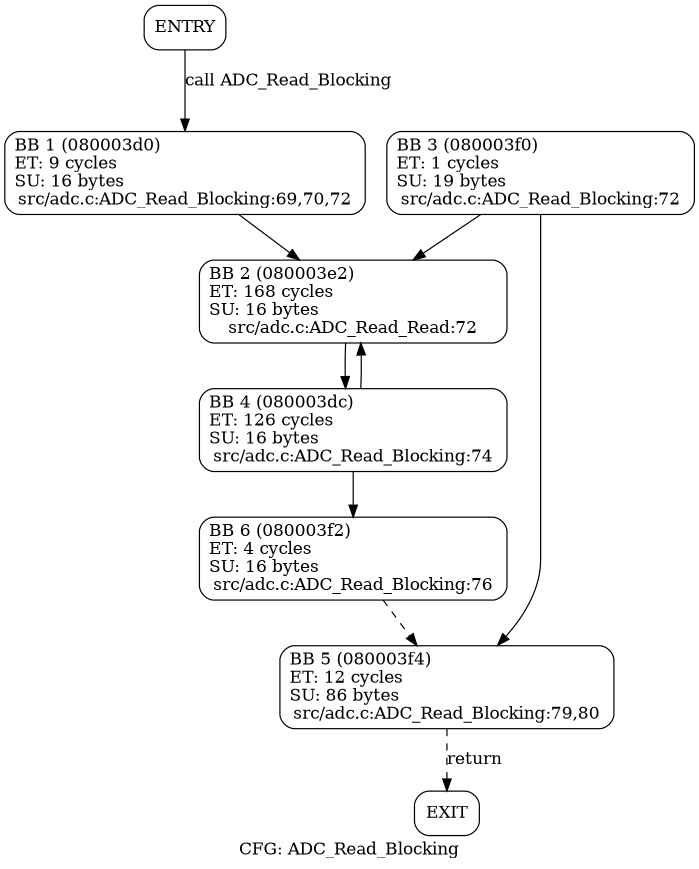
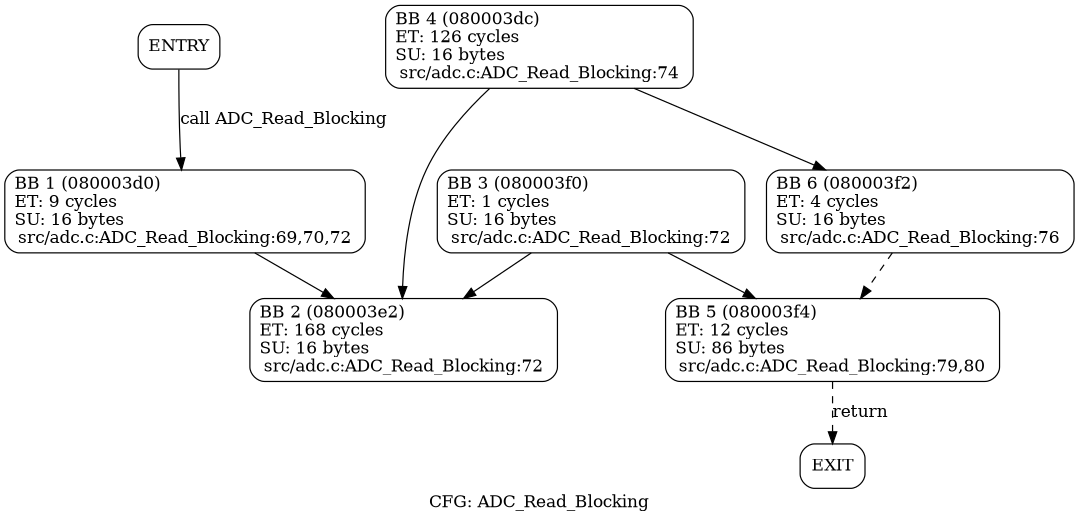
node "BB 3 (080003f0)": text "SU: 19 bytes" -> "SU: 16 bytes"
node "BB 2 (080003e2)": text "src/adc.c:ADC_Read_Read:72" -> "src/adc.c:ADC_Read_Blocking:72"
edge "BB 2 (080003e2)" -> "BB 4 (080003dc)": removed
